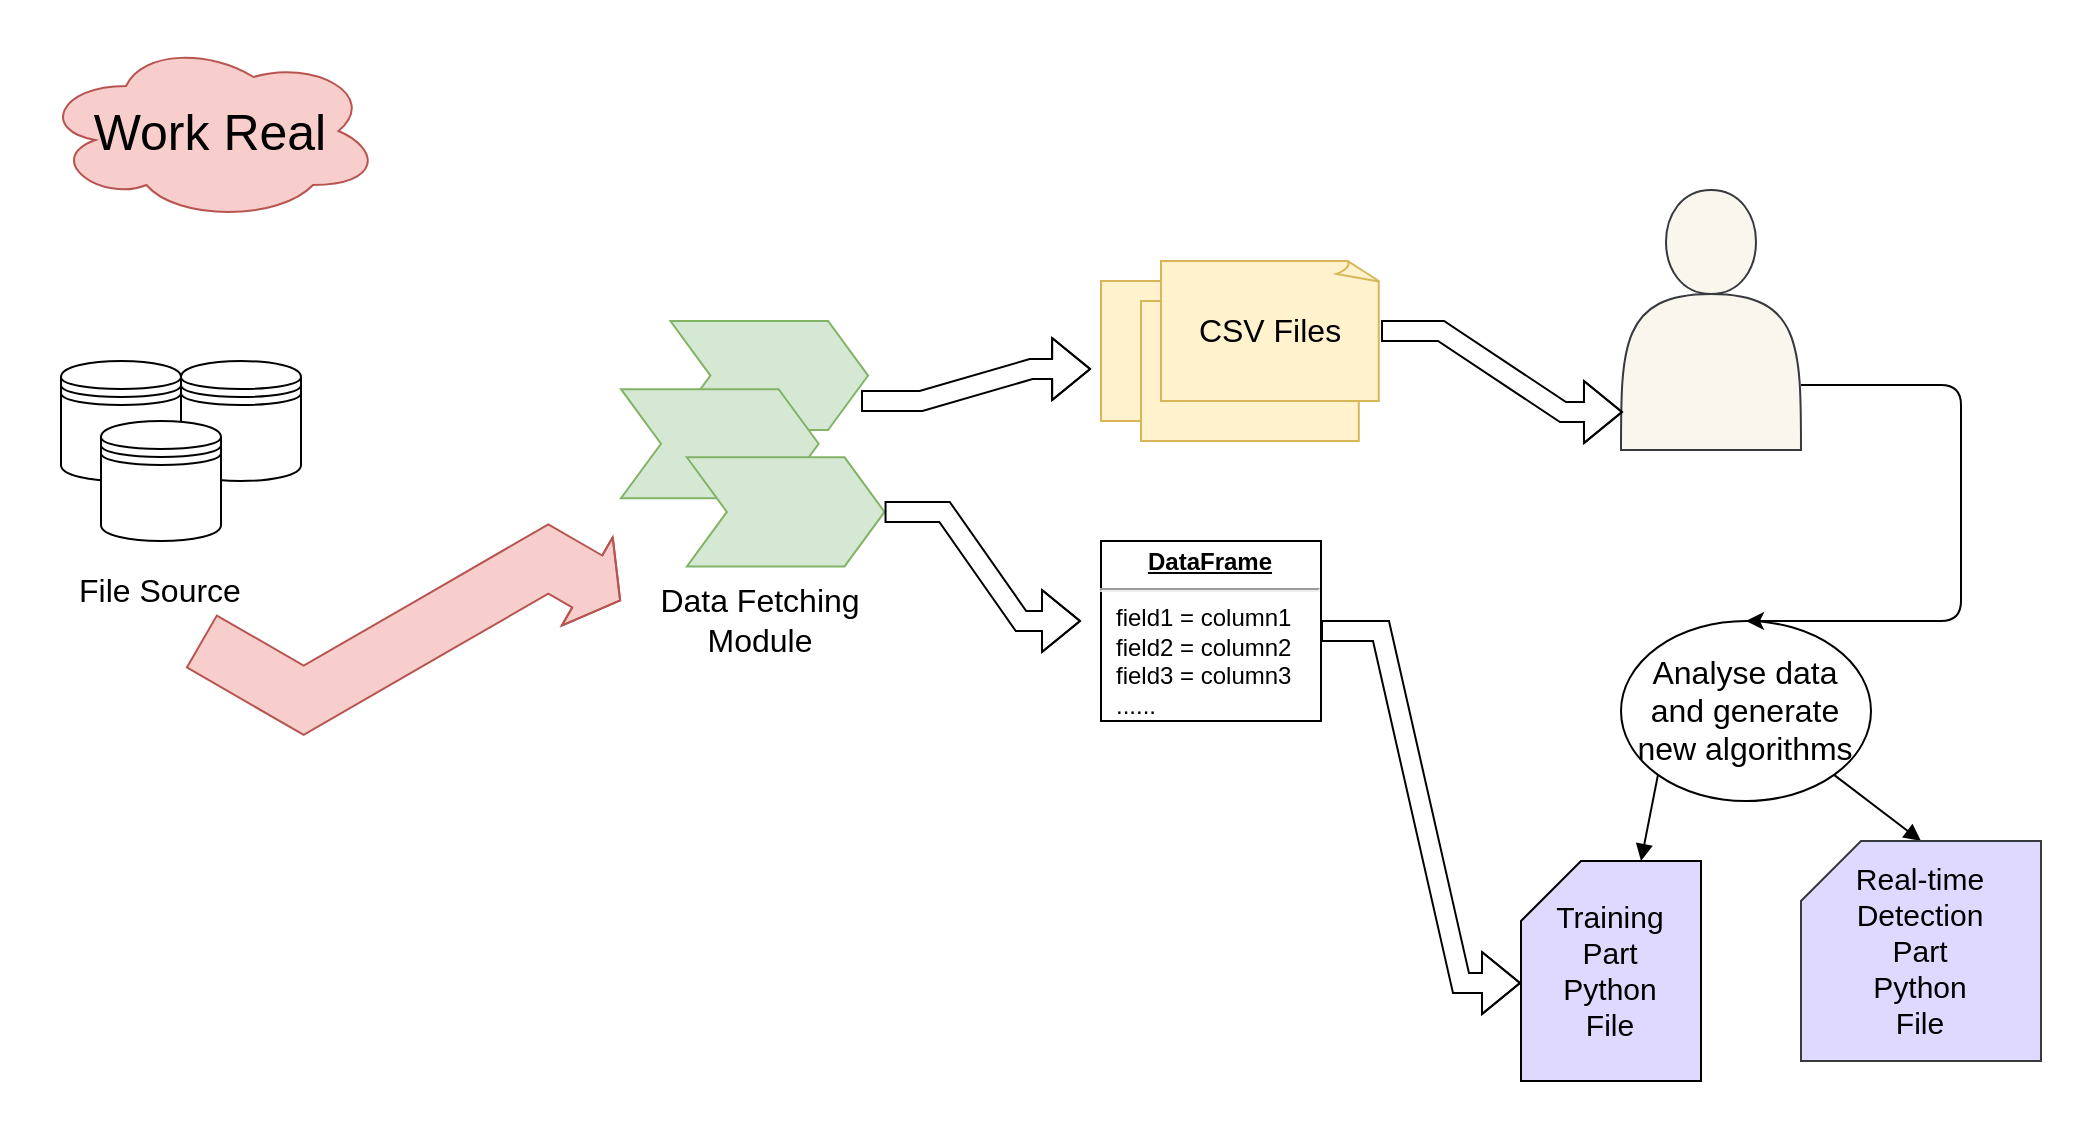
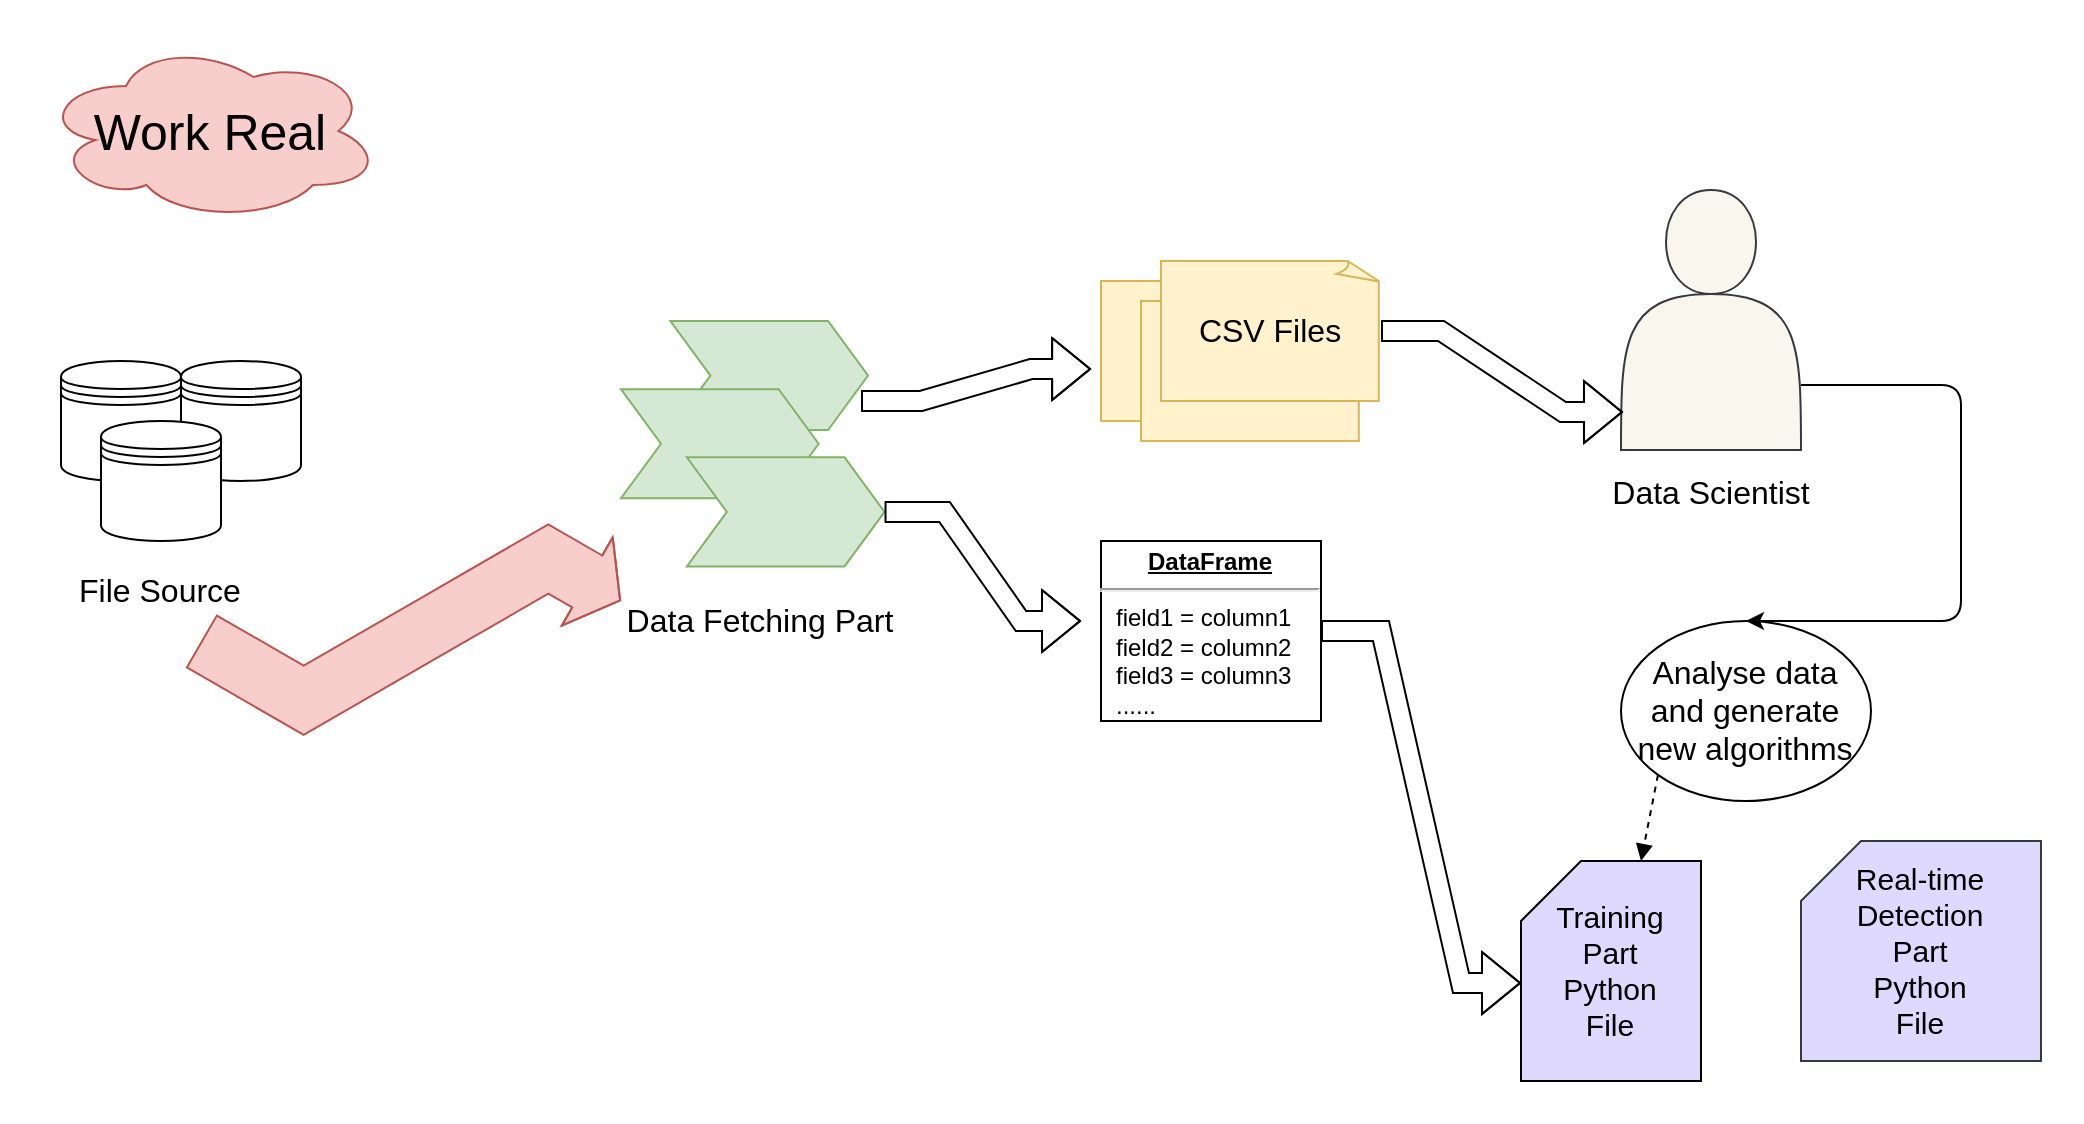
node "Data Scientist": added
node "Data Fetching Module": label "Data Fetching Module" -> "Data Fetching Part"
edge "Analyse data and generate new algorithms" -> "Real-time Detection Part Python File": removed
edge "Analyse data and generate new algorithms" -> "Training Part Python File": style solid -> dashed
